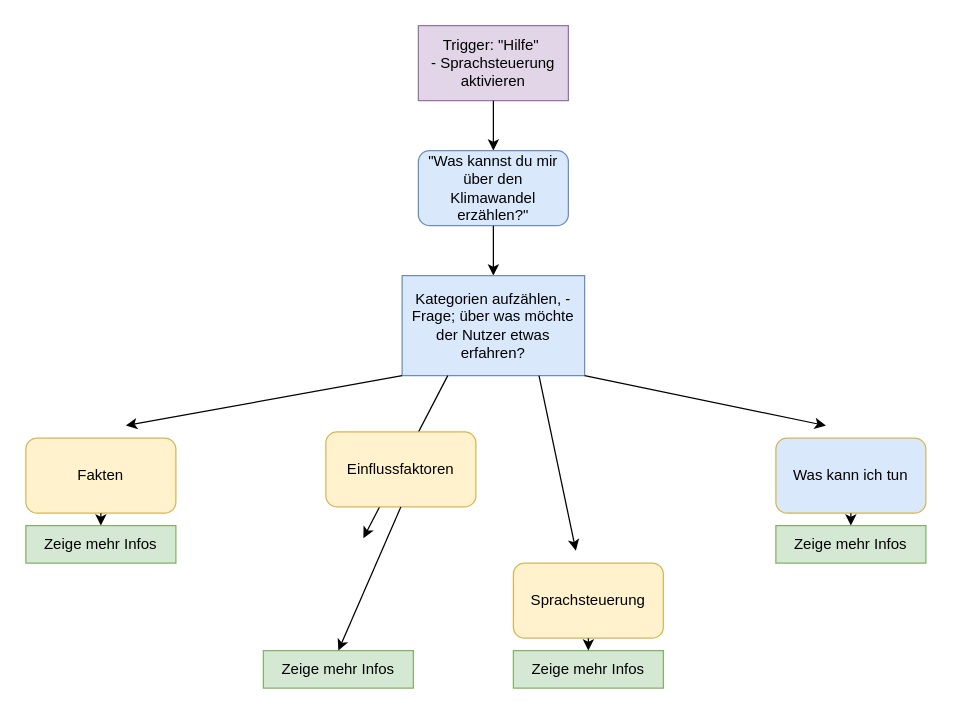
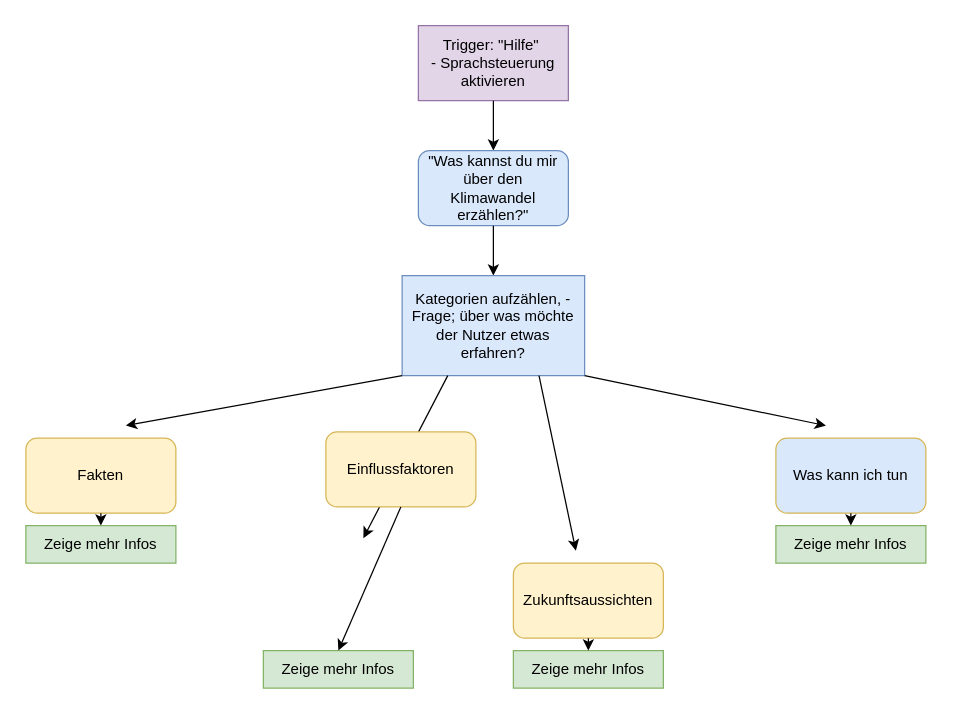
node "Sprachsteuerung": label "Sprachsteuerung" -> "Zukunftsaussichten"
